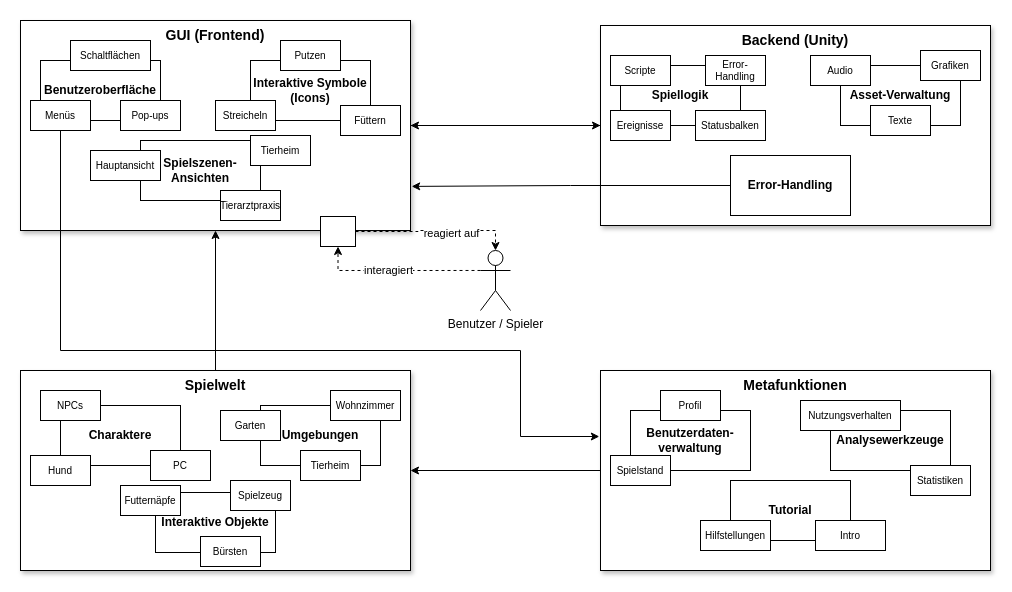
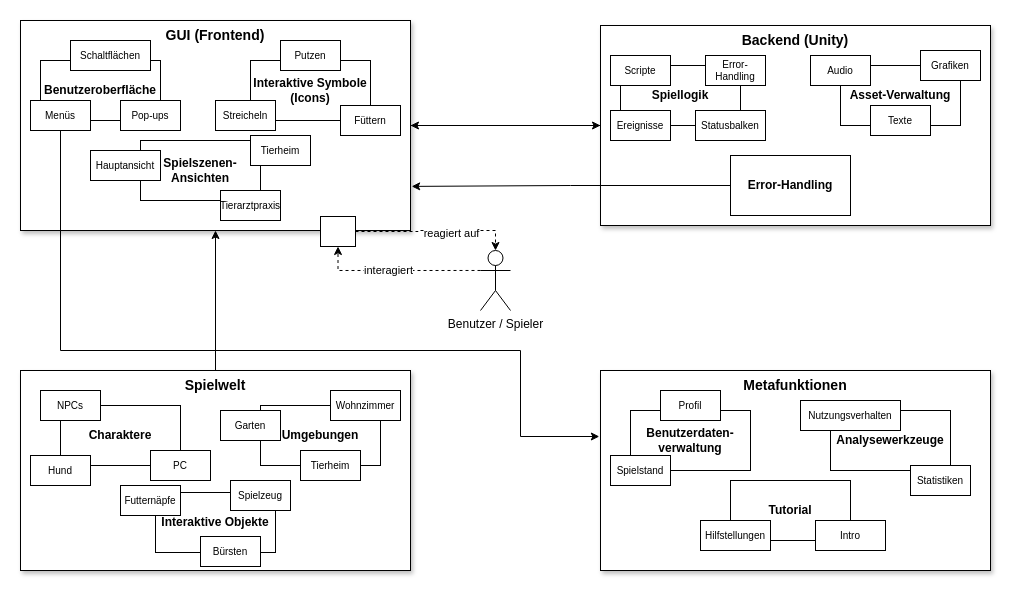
edge "Metafunktionen" -> "Spielwelt": removed
